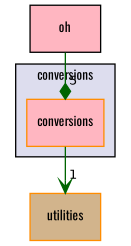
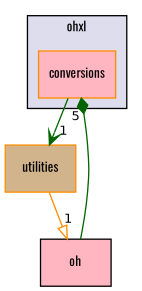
cluster "conversions": label "conversions" -> "ohxl"
edge "utilities" -> "oh": added
